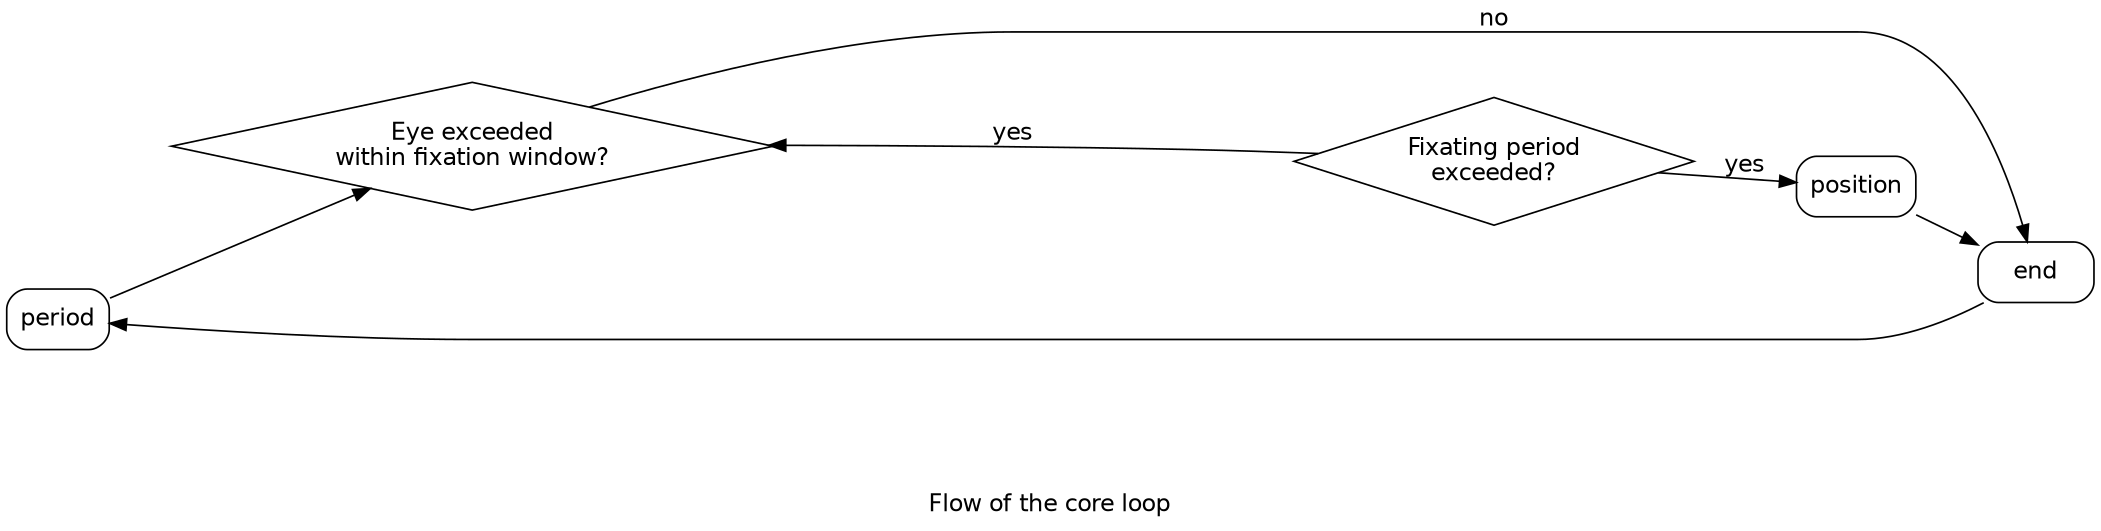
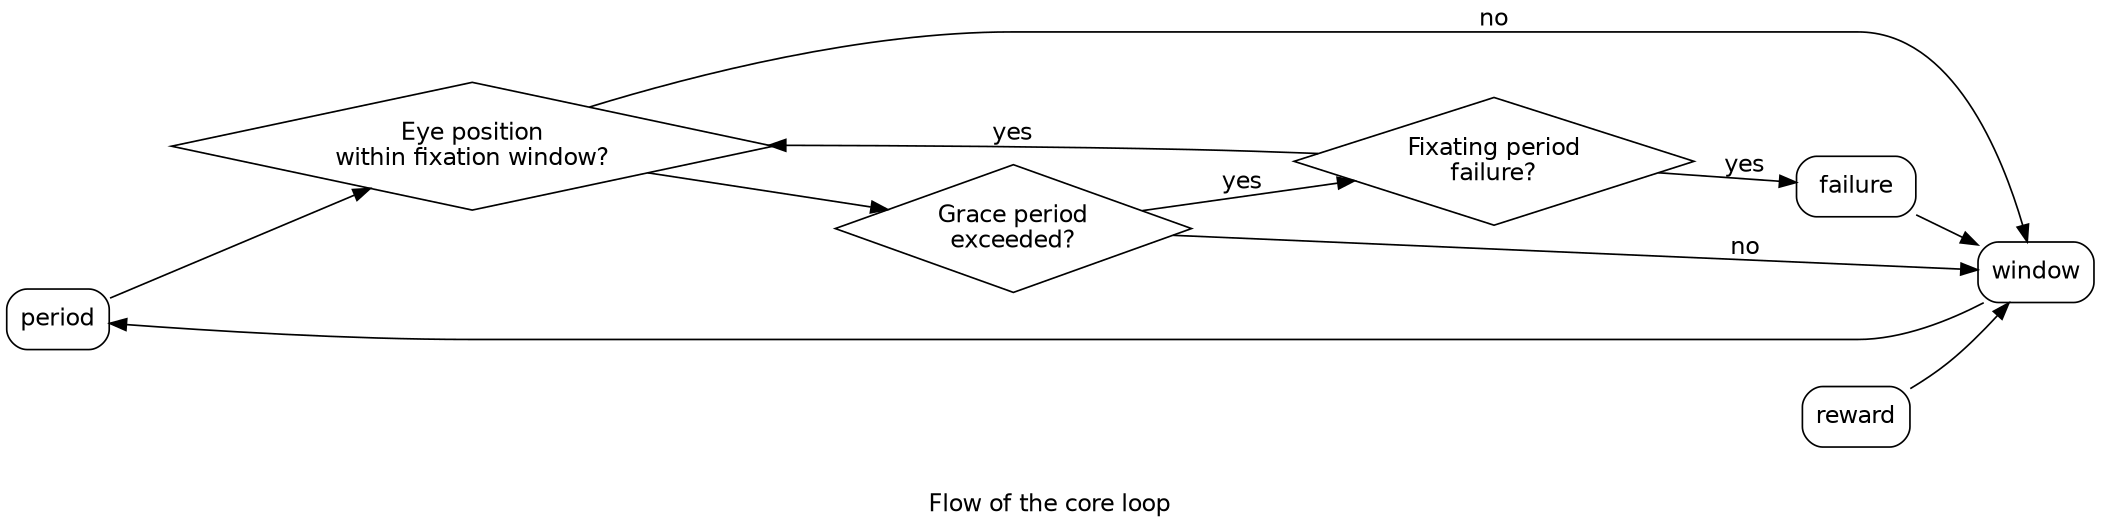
node "Eye exceeded within fixation window?": label "Eye exceeded within fixation window?" -> "Eye position within fixation window?"
node "Fixating period exceeded?": label "Fixating period exceeded?" -> "Fixating period failure?"
node "position": label "position" -> "failure"
node "Grace period exceeded?": added
node "end": label "end" -> "window"
node "reward": added
